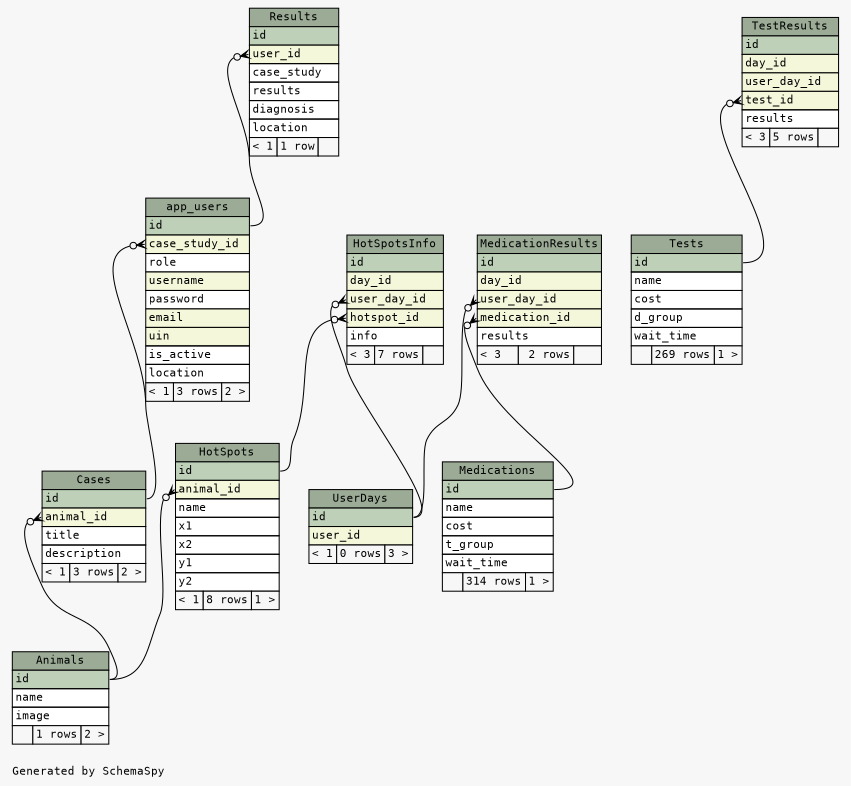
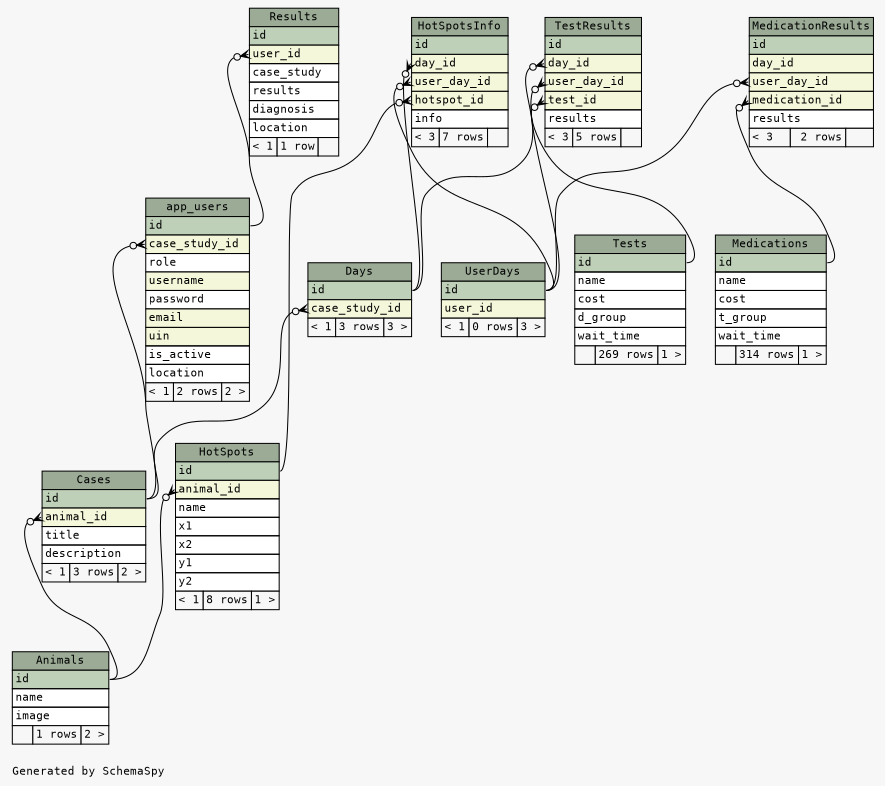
edge "UserDays" -> "TestResults": added
node "Days": added
node "app_users": text "3 rows" -> "2 rows"
